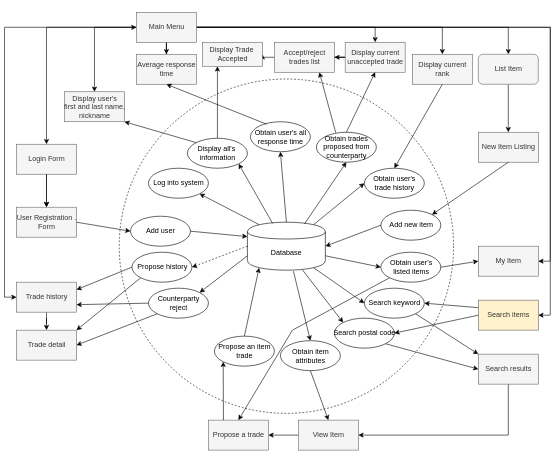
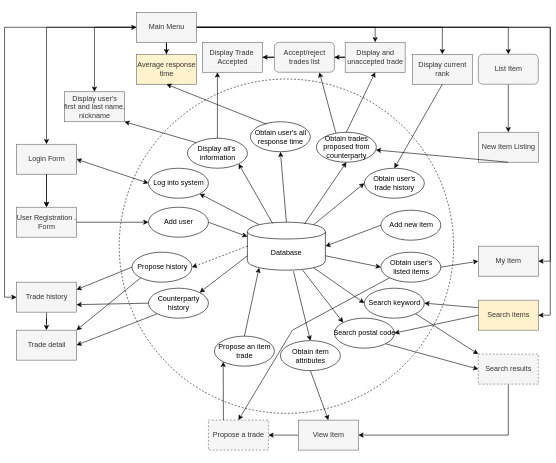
node "Display Trade Accepted": size 60x24 -> 60x30
node "Accept/reject trades list": shape rectangle -> rounded rectangle
node "Display current unaccepted trade": label "Display current unaccepted trade" -> "Display and unaccepted trade"
node "Average response time": fillcolor #f5f5f5 -> #fff2cc
edge "Login Form" -- "Log into system": added
edge "New Item Listing" -> "Add new item": now "New Item Listing" -> "Obtain trades proposed from counterparty"
node "Add user": moved (161, 231) -> (179, 222)
node "Counterparty reject": label "Counterparty reject" -> "Counterparty history"
node "Search results": style solid -> dashed
node "Propose a trade": style solid -> dashed
